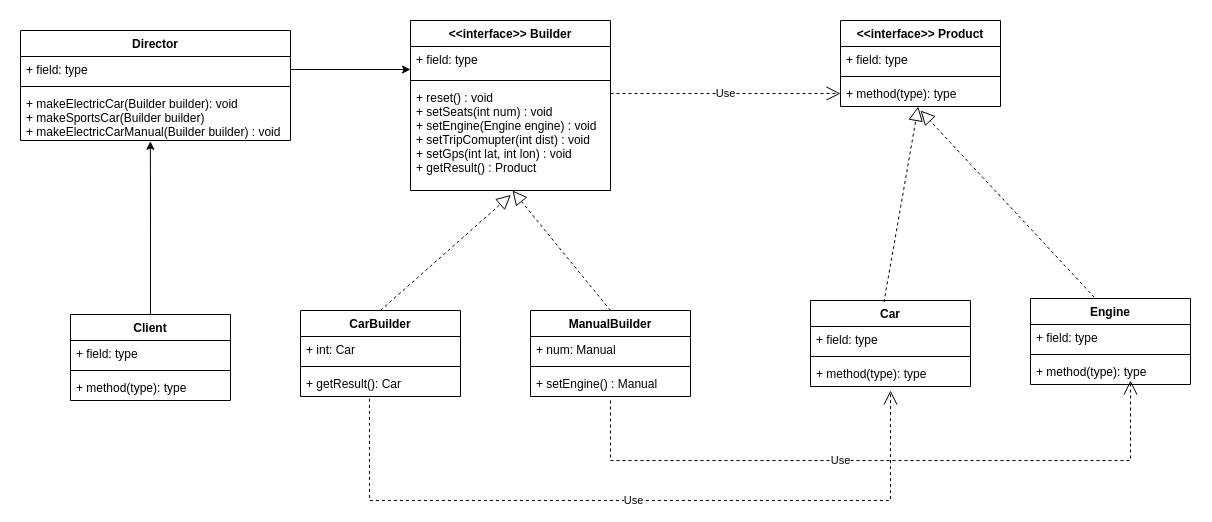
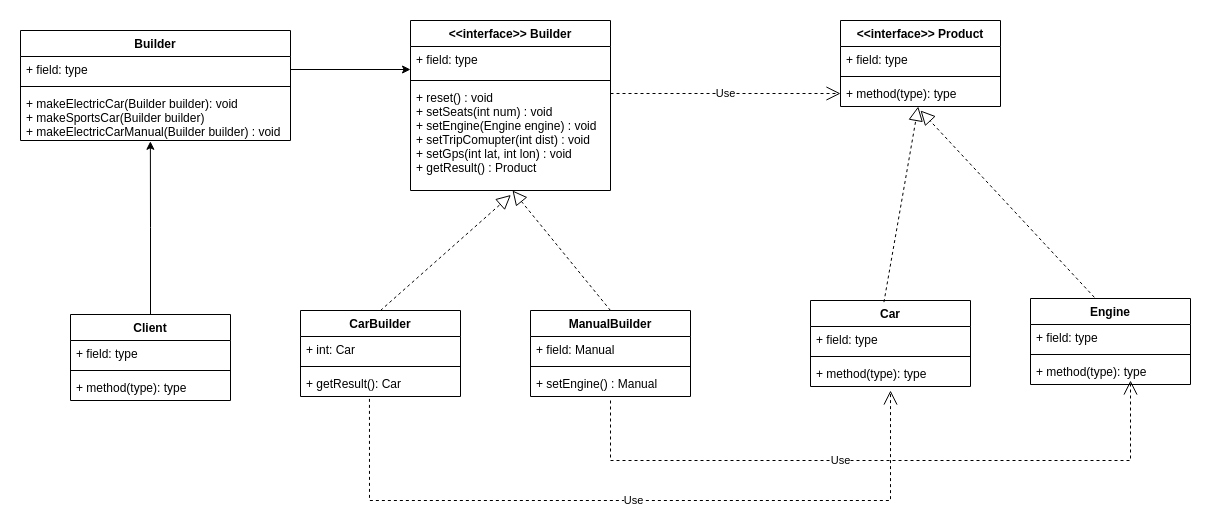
node "Director": label "Director" -> "Builder"
node "+ num: Manual": label "+ num: Manual" -> "+ field: Manual"
